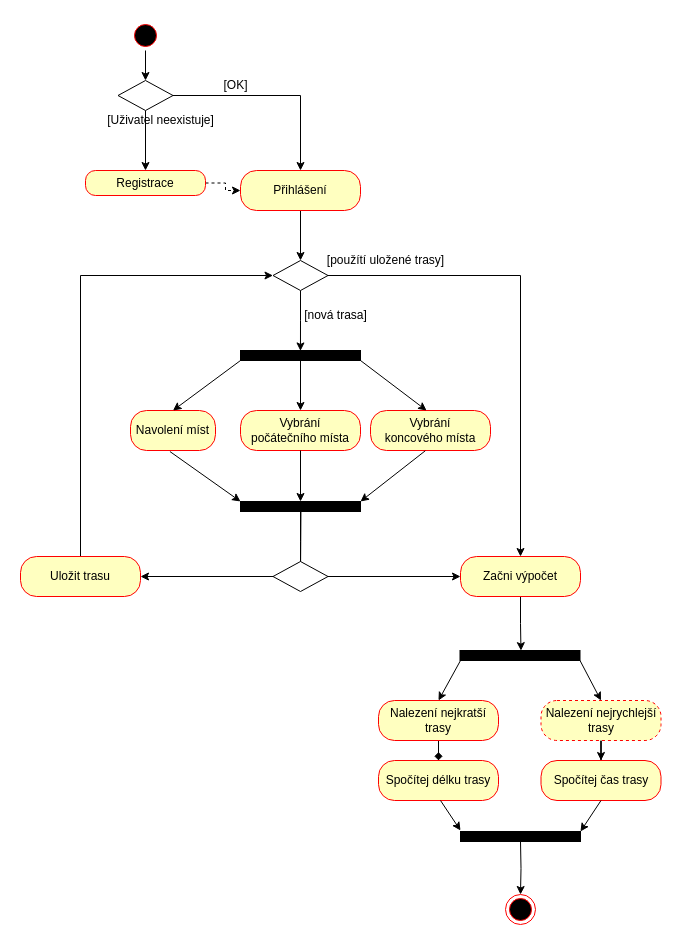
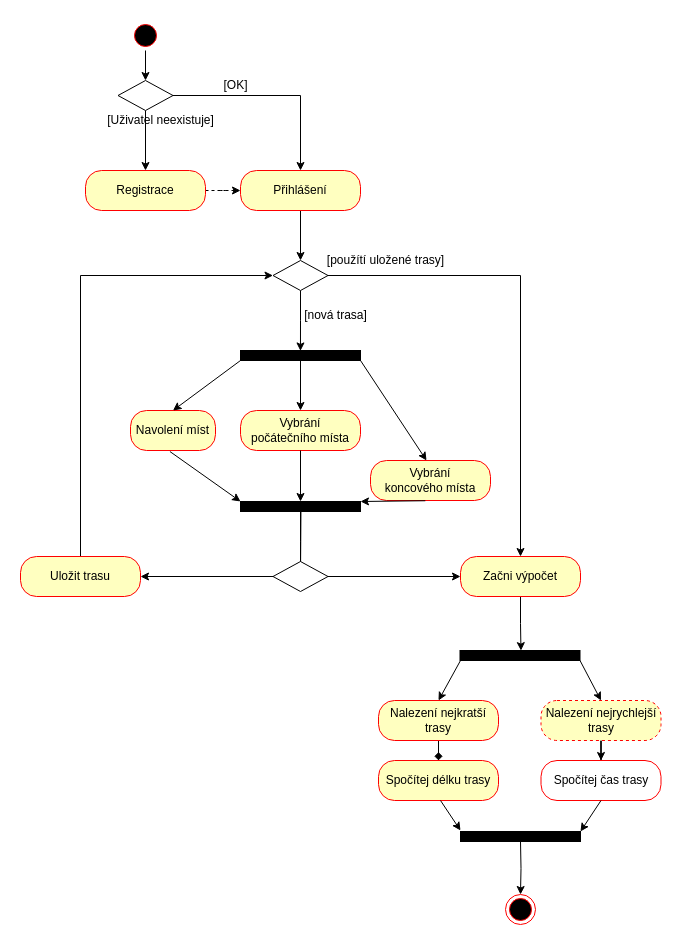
node "Registrace": size 120x25 -> 120x40
node "Vybrání koncového místa": moved (431, 431) -> (431, 481)
node "Spočítej čas trasy": fillcolor #ffffc0 -> #ffffff
